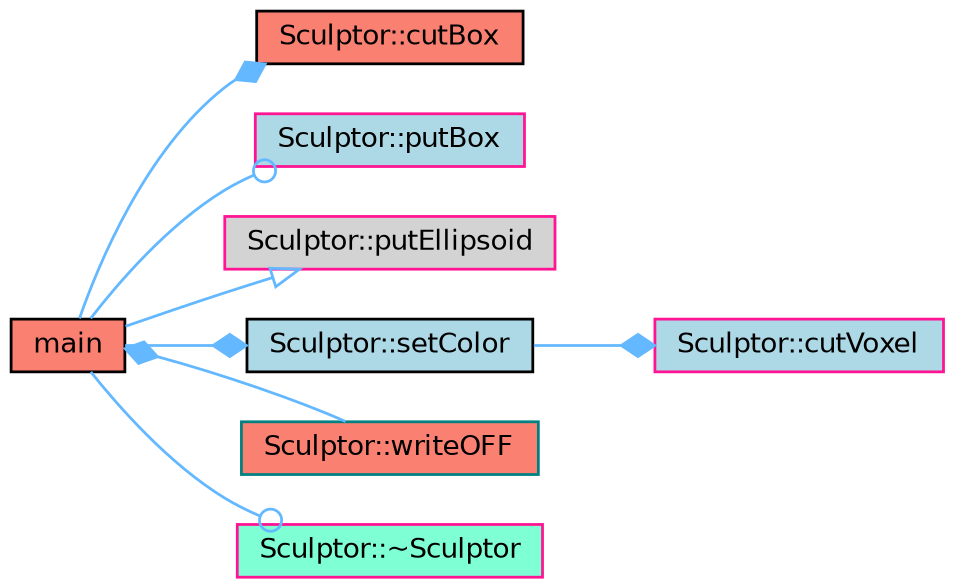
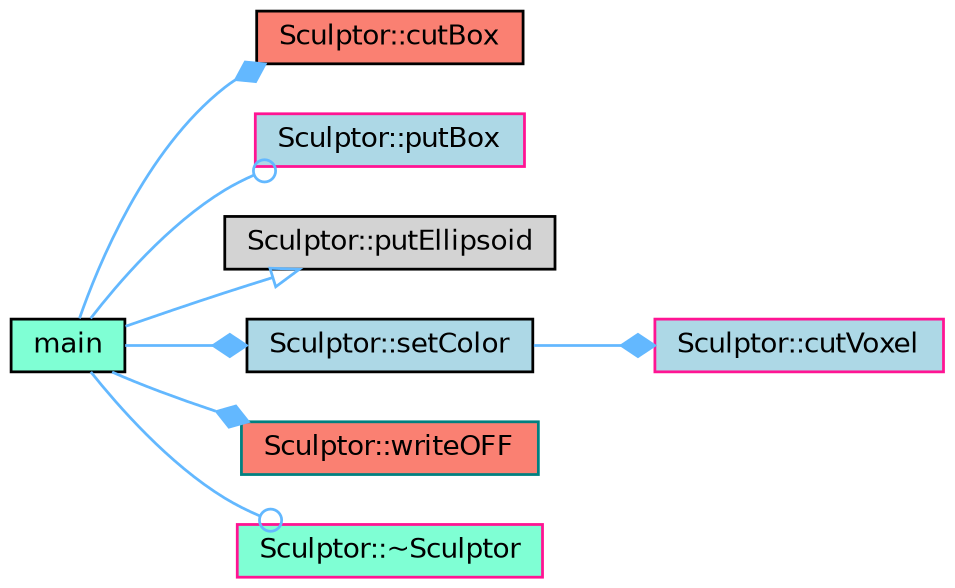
node "Sculptor::putEllipsoid": color deeppink -> black
node "main": fillcolor salmon -> aquamarine
edge "Sculptor::writeOFF" -> "main": reversed
